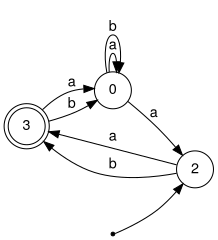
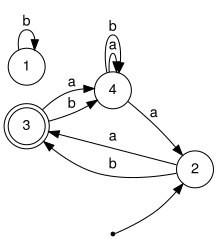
node "1": added
node "0": label "0" -> "4"
